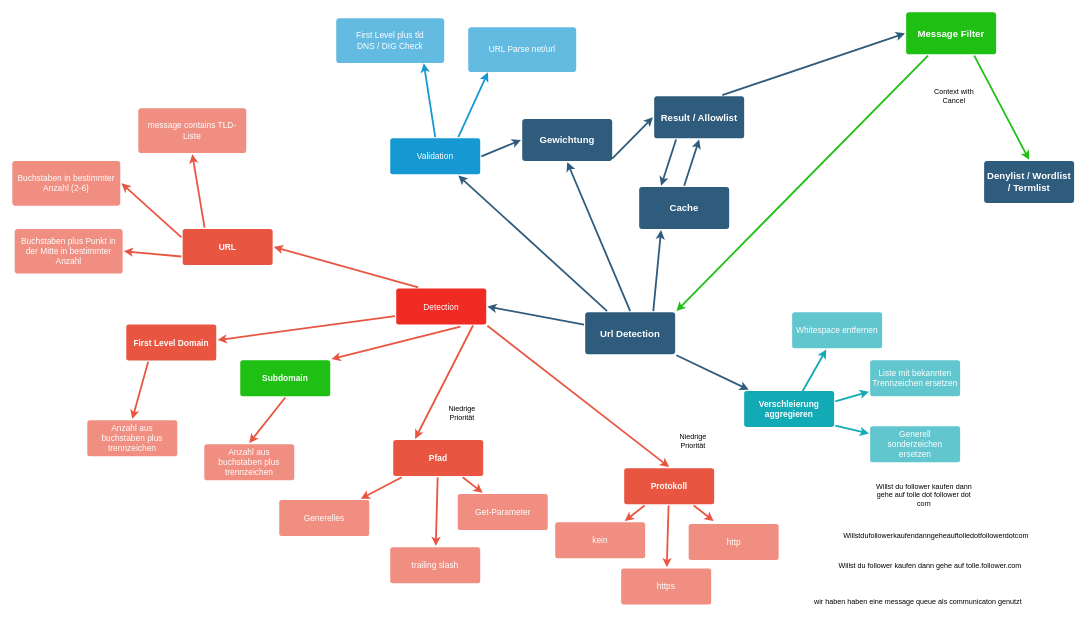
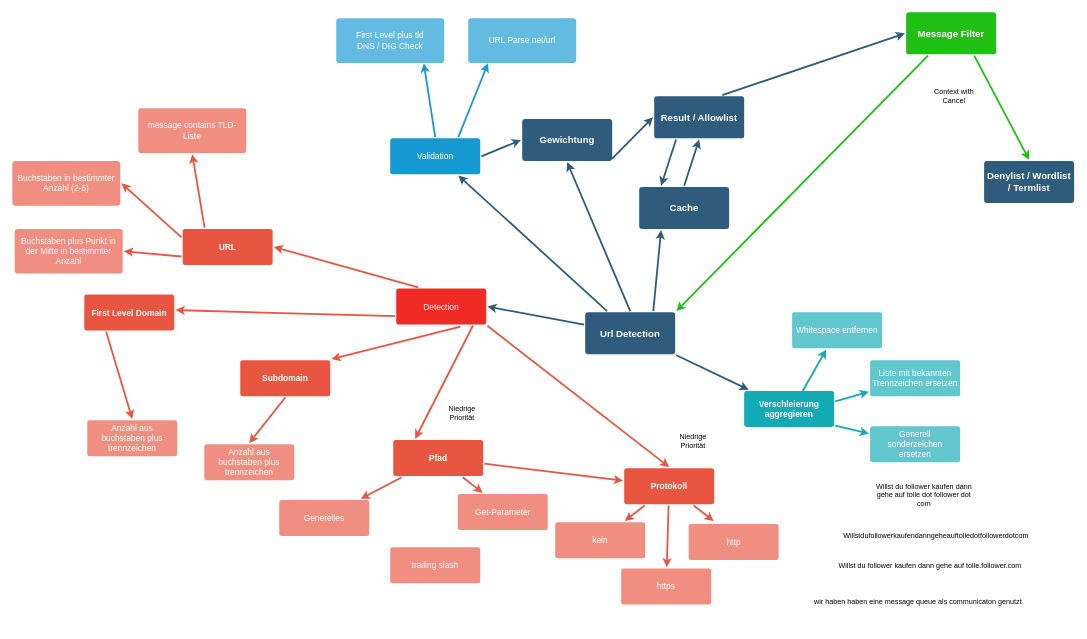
node "URL Parse net/url": moved (522, 50) -> (522, 41)
node "First Level Domain": moved (171, 343) -> (129, 313)
node "Subdomain": fillcolor #1fbf13 -> #e85642
edge "Pfad" -> "trailing slash": now "Pfad" -> "Protokoll"
